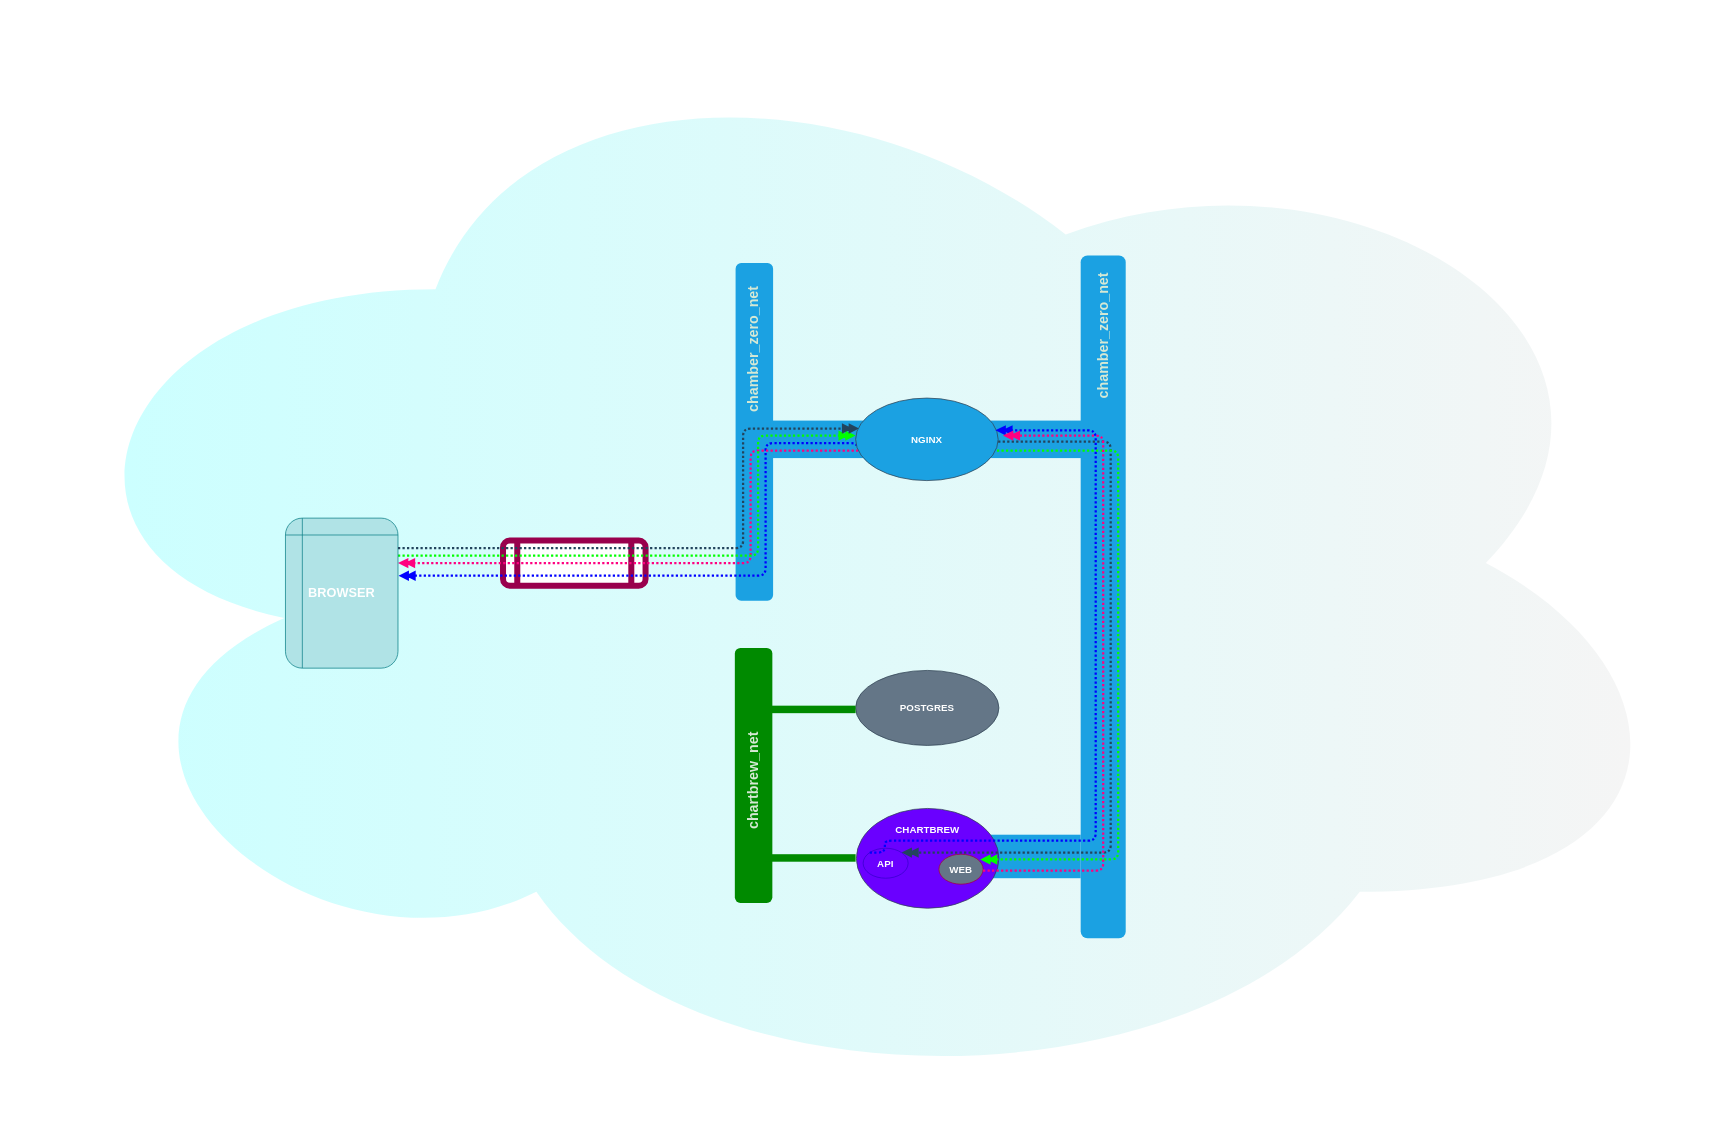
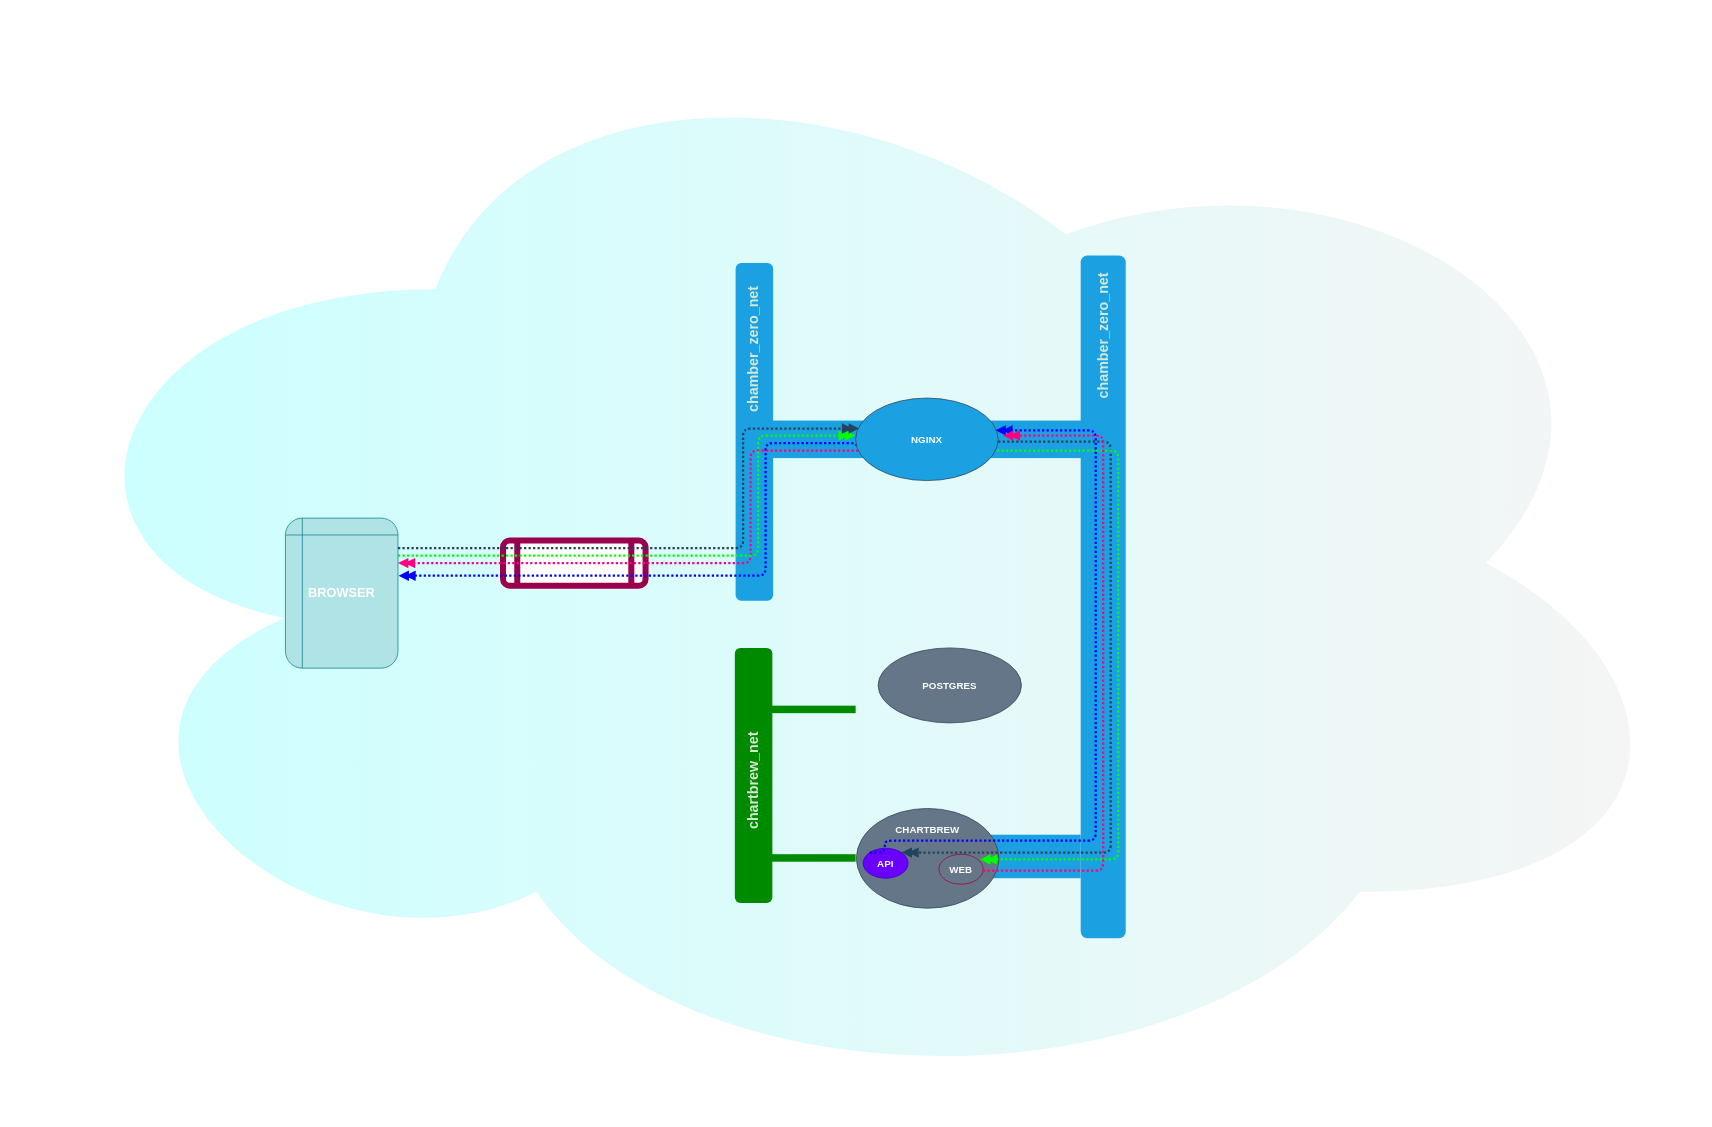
node "POSTGRES": moved (927, 708) -> (950, 685)
node "CHARTBREW": fillcolor #6a00ff -> #647687
